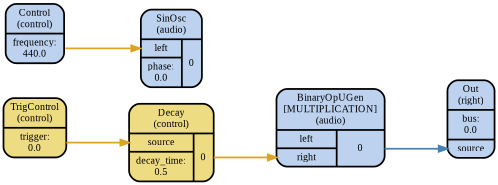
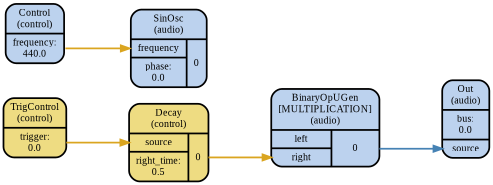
node "SinOsc": text "left" -> "frequency"
node "Out": text "(right)" -> "(audio)"
node "Decay": text "decay_time:" -> "right_time:"
